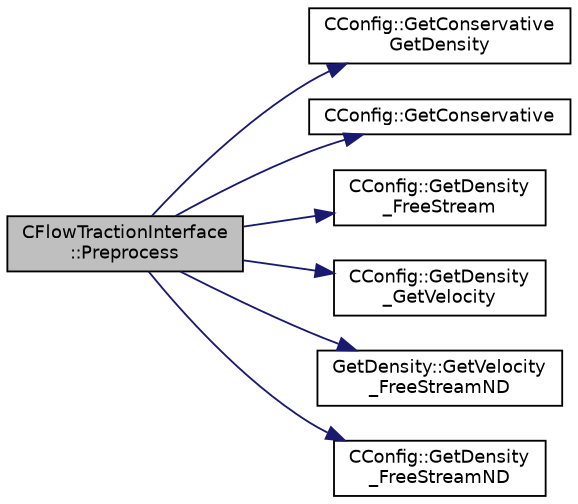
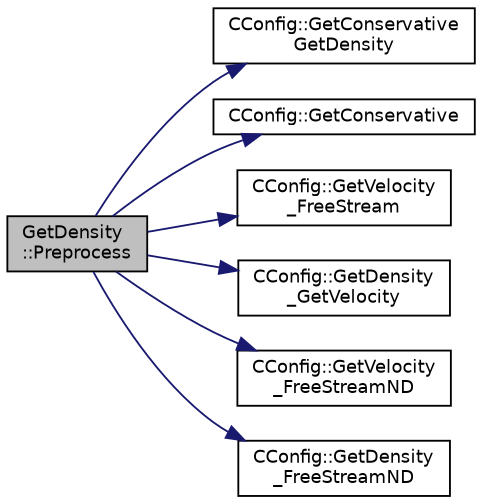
node "CConfig::GetDensity _FreeStream": label "CConfig::GetDensity _FreeStream" -> "CConfig::GetVelocity _FreeStream"
node "CFlowTractionInterface ::Preprocess": label "CFlowTractionInterface ::Preprocess" -> "GetDensity ::Preprocess"
node "GetDensity::GetVelocity _FreeStreamND": label "GetDensity::GetVelocity _FreeStreamND" -> "CConfig::GetVelocity _FreeStreamND"
